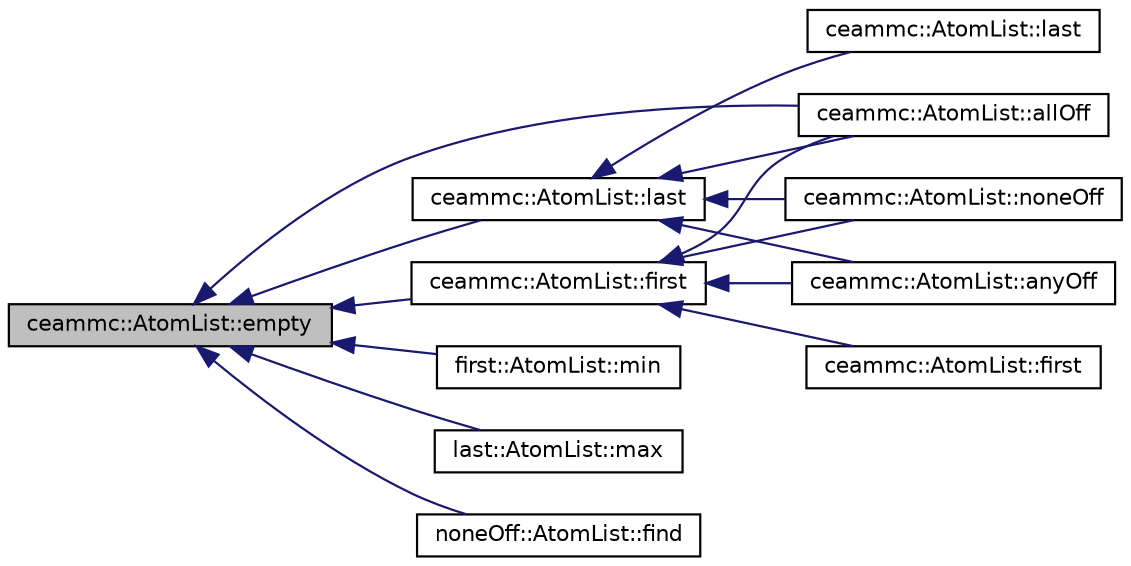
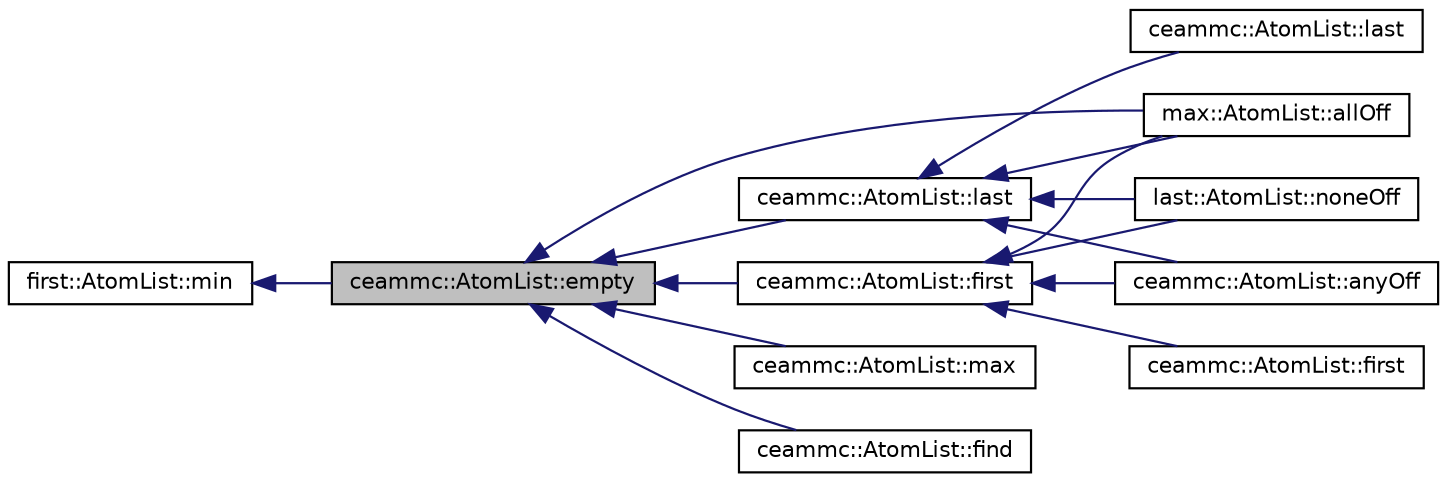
node "ceammc::AtomList::allOff": label "ceammc::AtomList::allOff" -> "max::AtomList::allOff"
node "ceammc::AtomList::noneOff": label "ceammc::AtomList::noneOff" -> "last::AtomList::noneOff"
edge "first::AtomList::min" -> "ceammc::AtomList::empty": reversed
node "last::AtomList::max": label "last::AtomList::max" -> "ceammc::AtomList::max"
node "noneOff::AtomList::find": label "noneOff::AtomList::find" -> "ceammc::AtomList::find"
